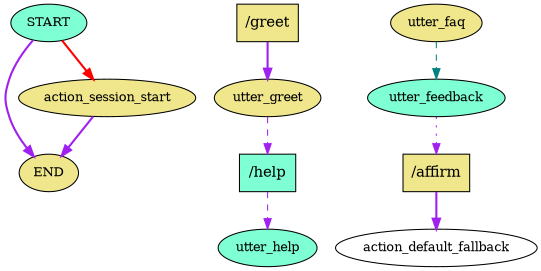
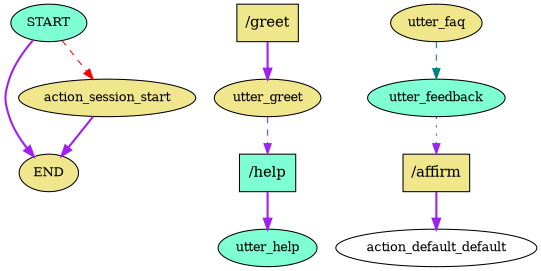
edge "START" -> "action_session_start": style bold -> dashed
edge "/help" -> "utter_help": style dashed -> bold
node "action_default_fallback": label "action_default_fallback" -> "action_default_default"
